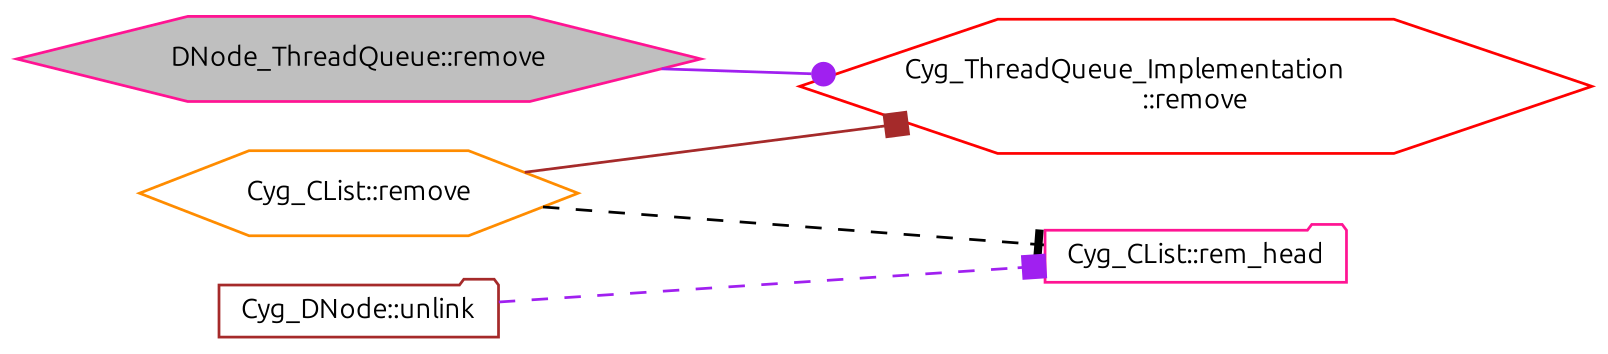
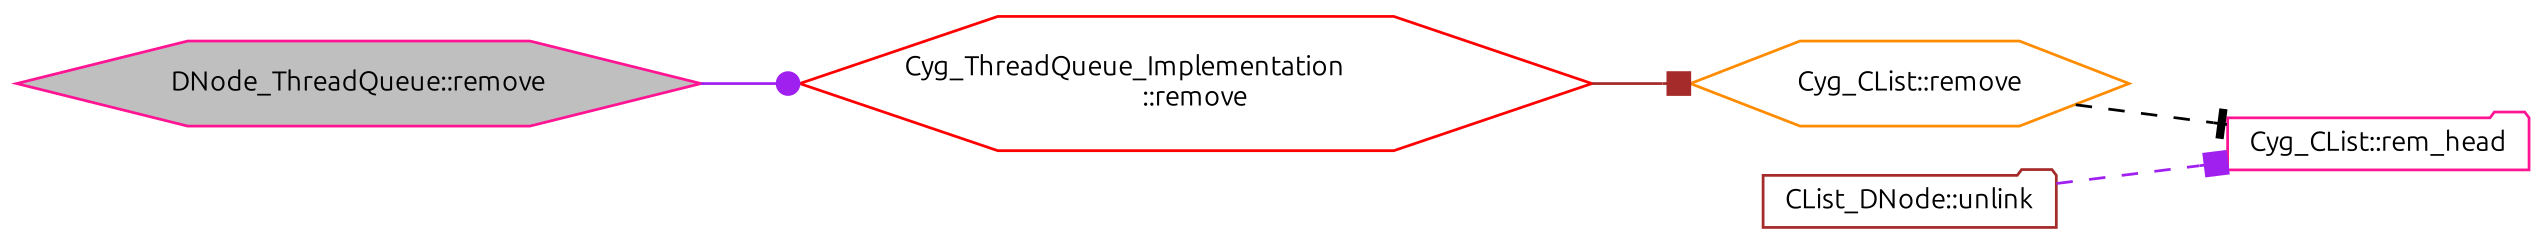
edge "Cyg_CList::remove" -> "Cyg_ThreadQueue_Implementation ::remove": reversed
node "Cyg_DNode::unlink": label "Cyg_DNode::unlink" -> "CList_DNode::unlink"
